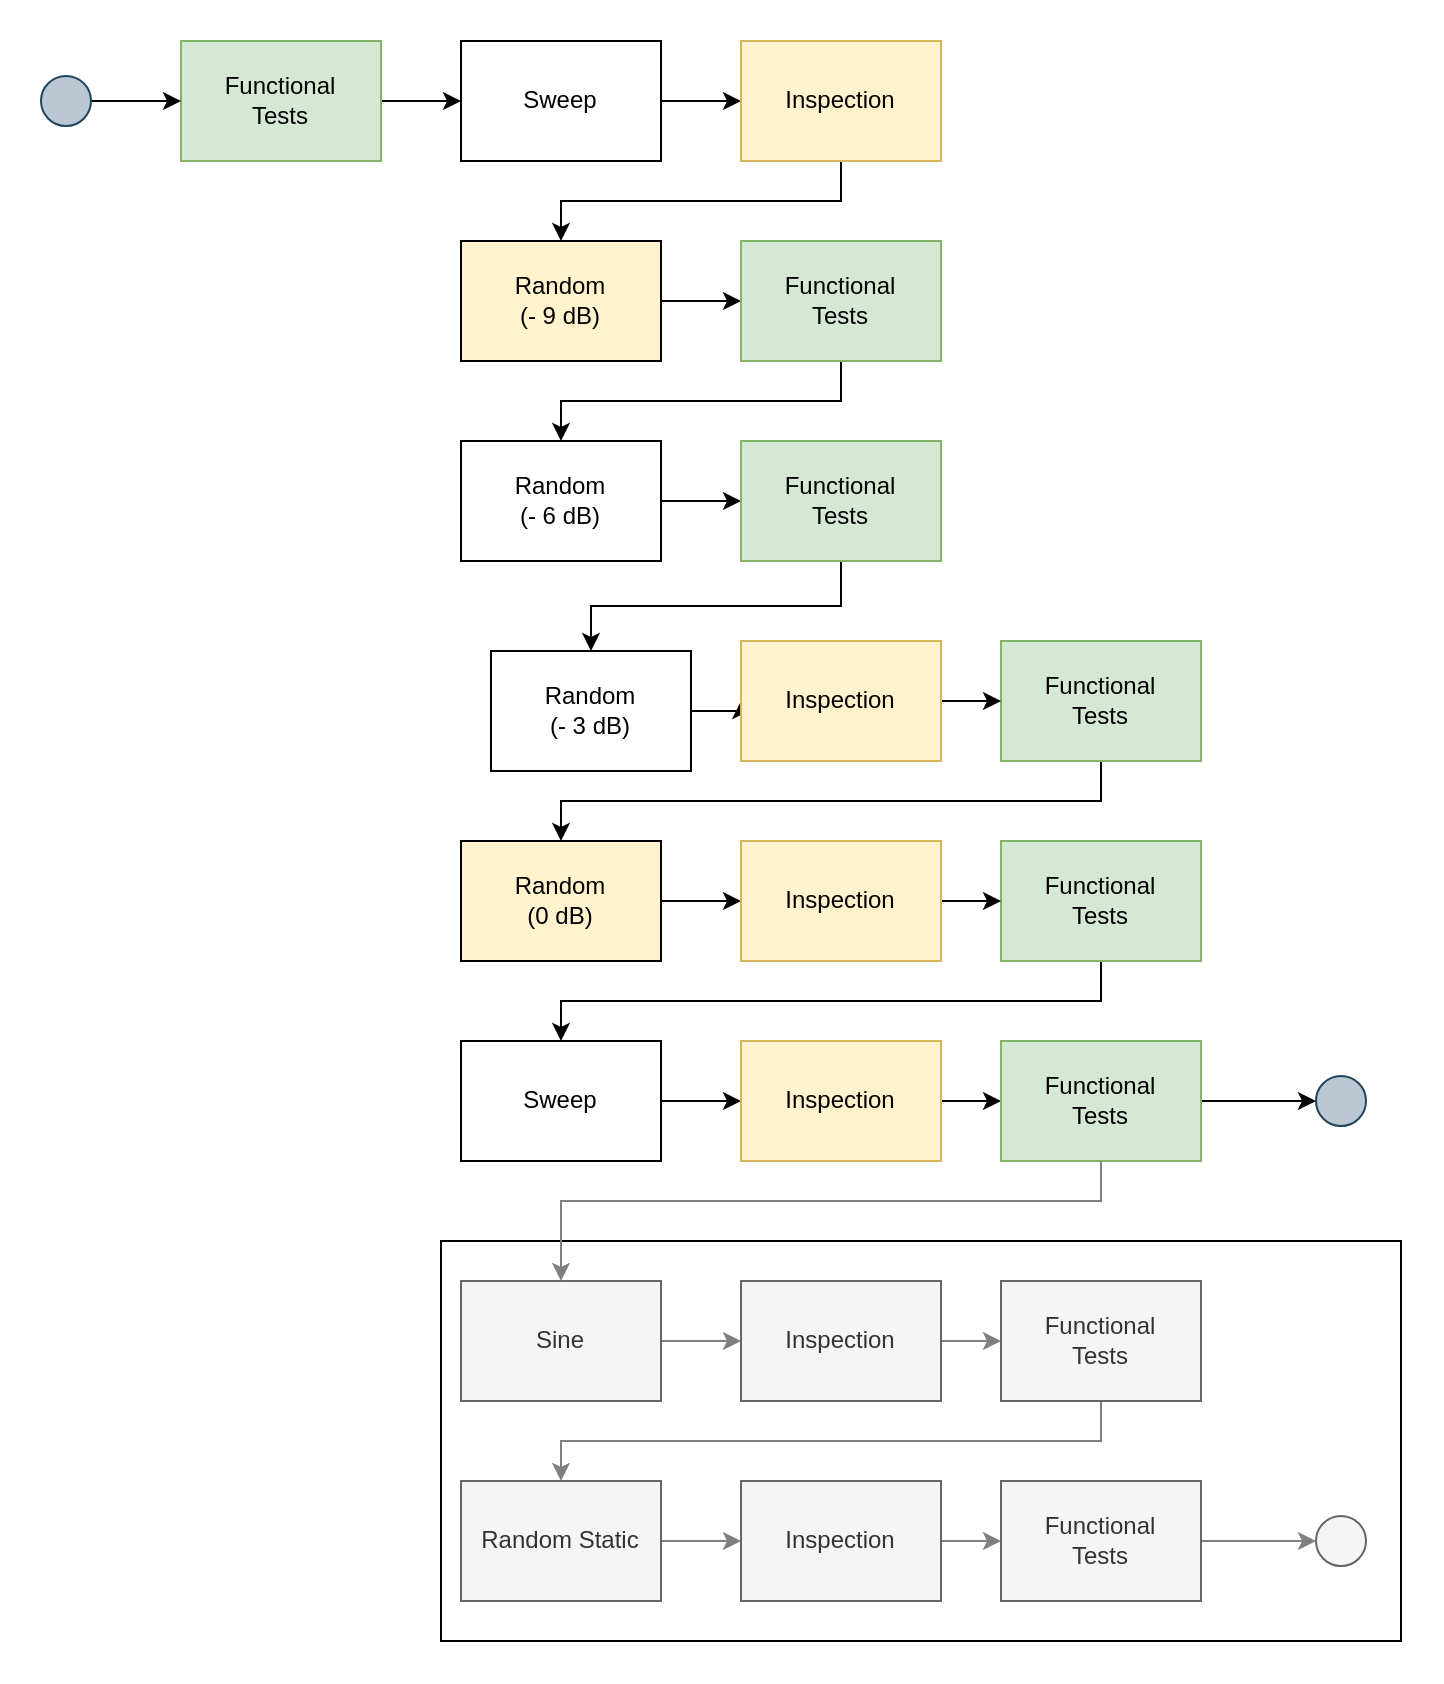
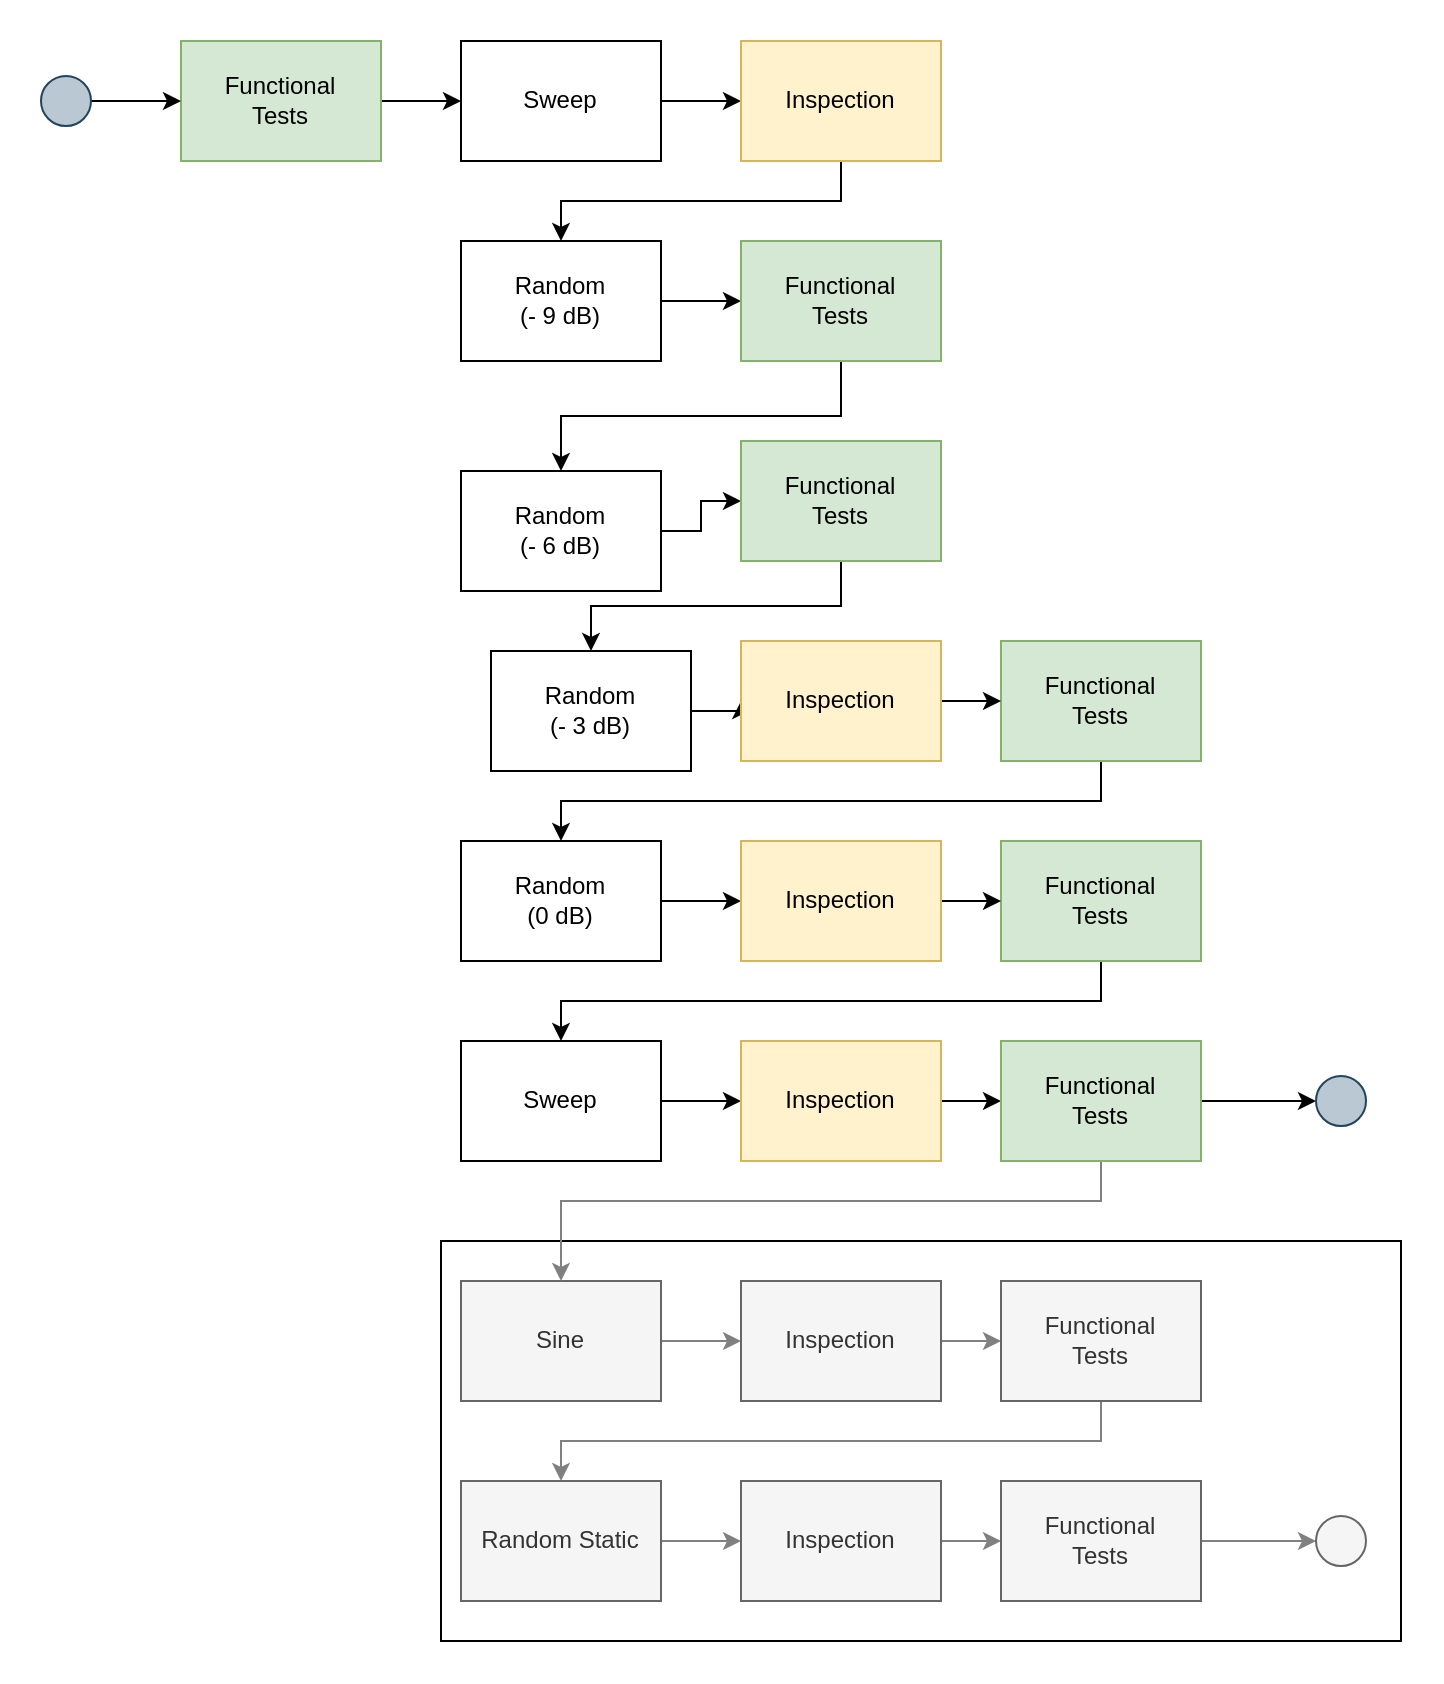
node "Random (- 9 dB)": fillcolor #fff2cc -> #ffffff
node "Random (- 6 dB)": moved (561, 501) -> (561, 531)
node "Random (0 dB)": fillcolor #fff2cc -> #ffffff
